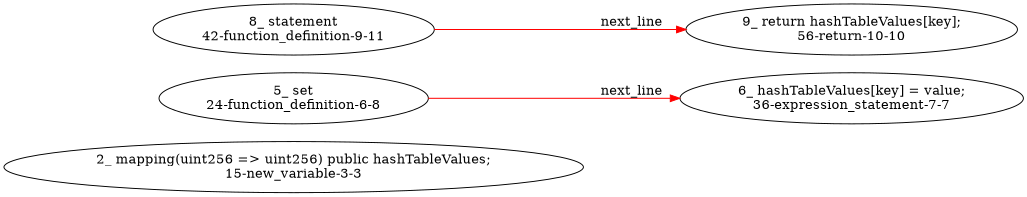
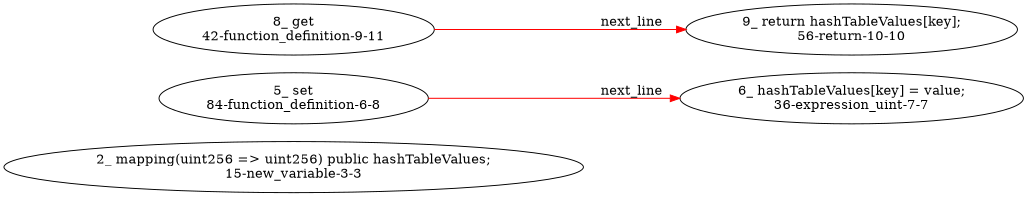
node "8_ statement 42-function_definition-9-11": label "8_ statement 42-function_definition-9-11" -> "8_ get 42-function_definition-9-11"
node "5_ set 24-function_definition-6-8": label "5_ set 24-function_definition-6-8" -> "5_ set 84-function_definition-6-8"
node "6_ hashTableValues[key] = value; 36-expression_statement-7-7": label "6_ hashTableValues[key] = value; 36-expression_statement-7-7" -> "6_ hashTableValues[key] = value; 36-expression_uint-7-7"
